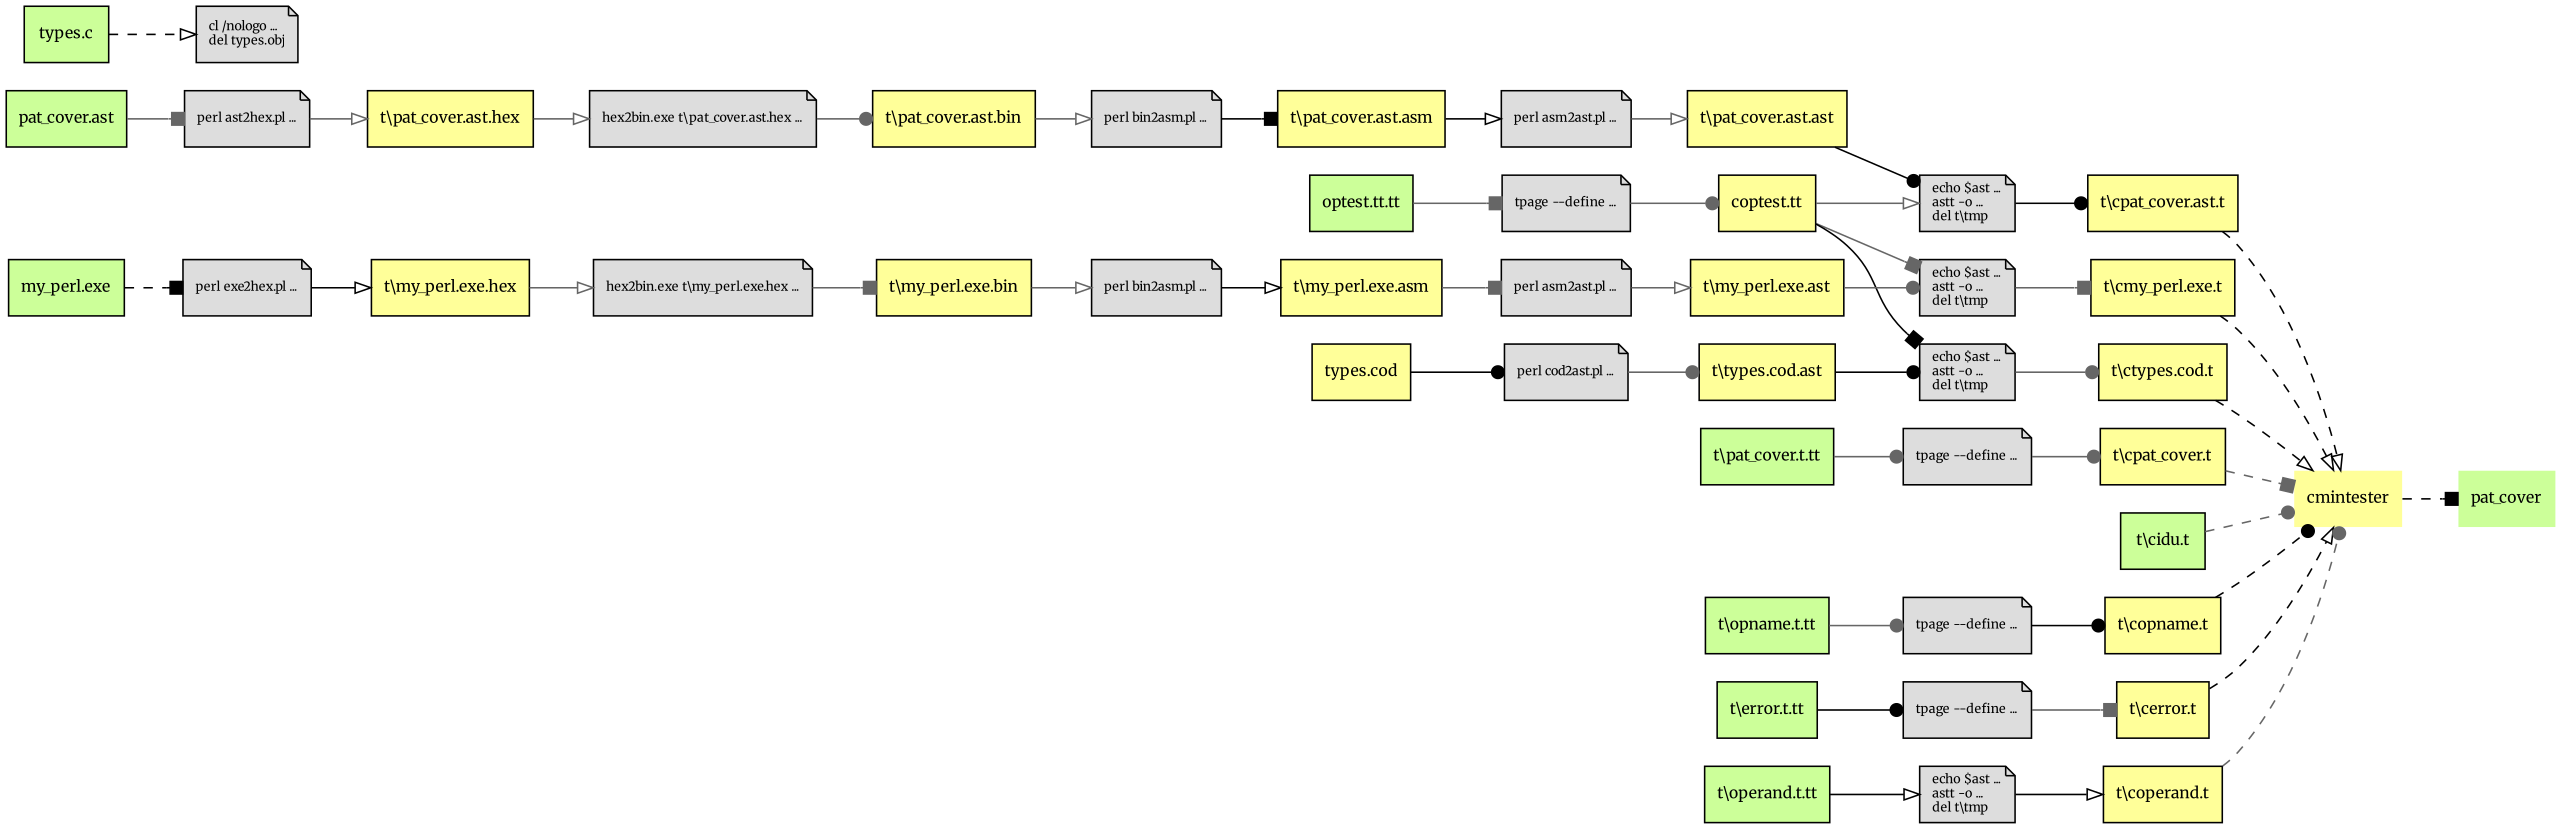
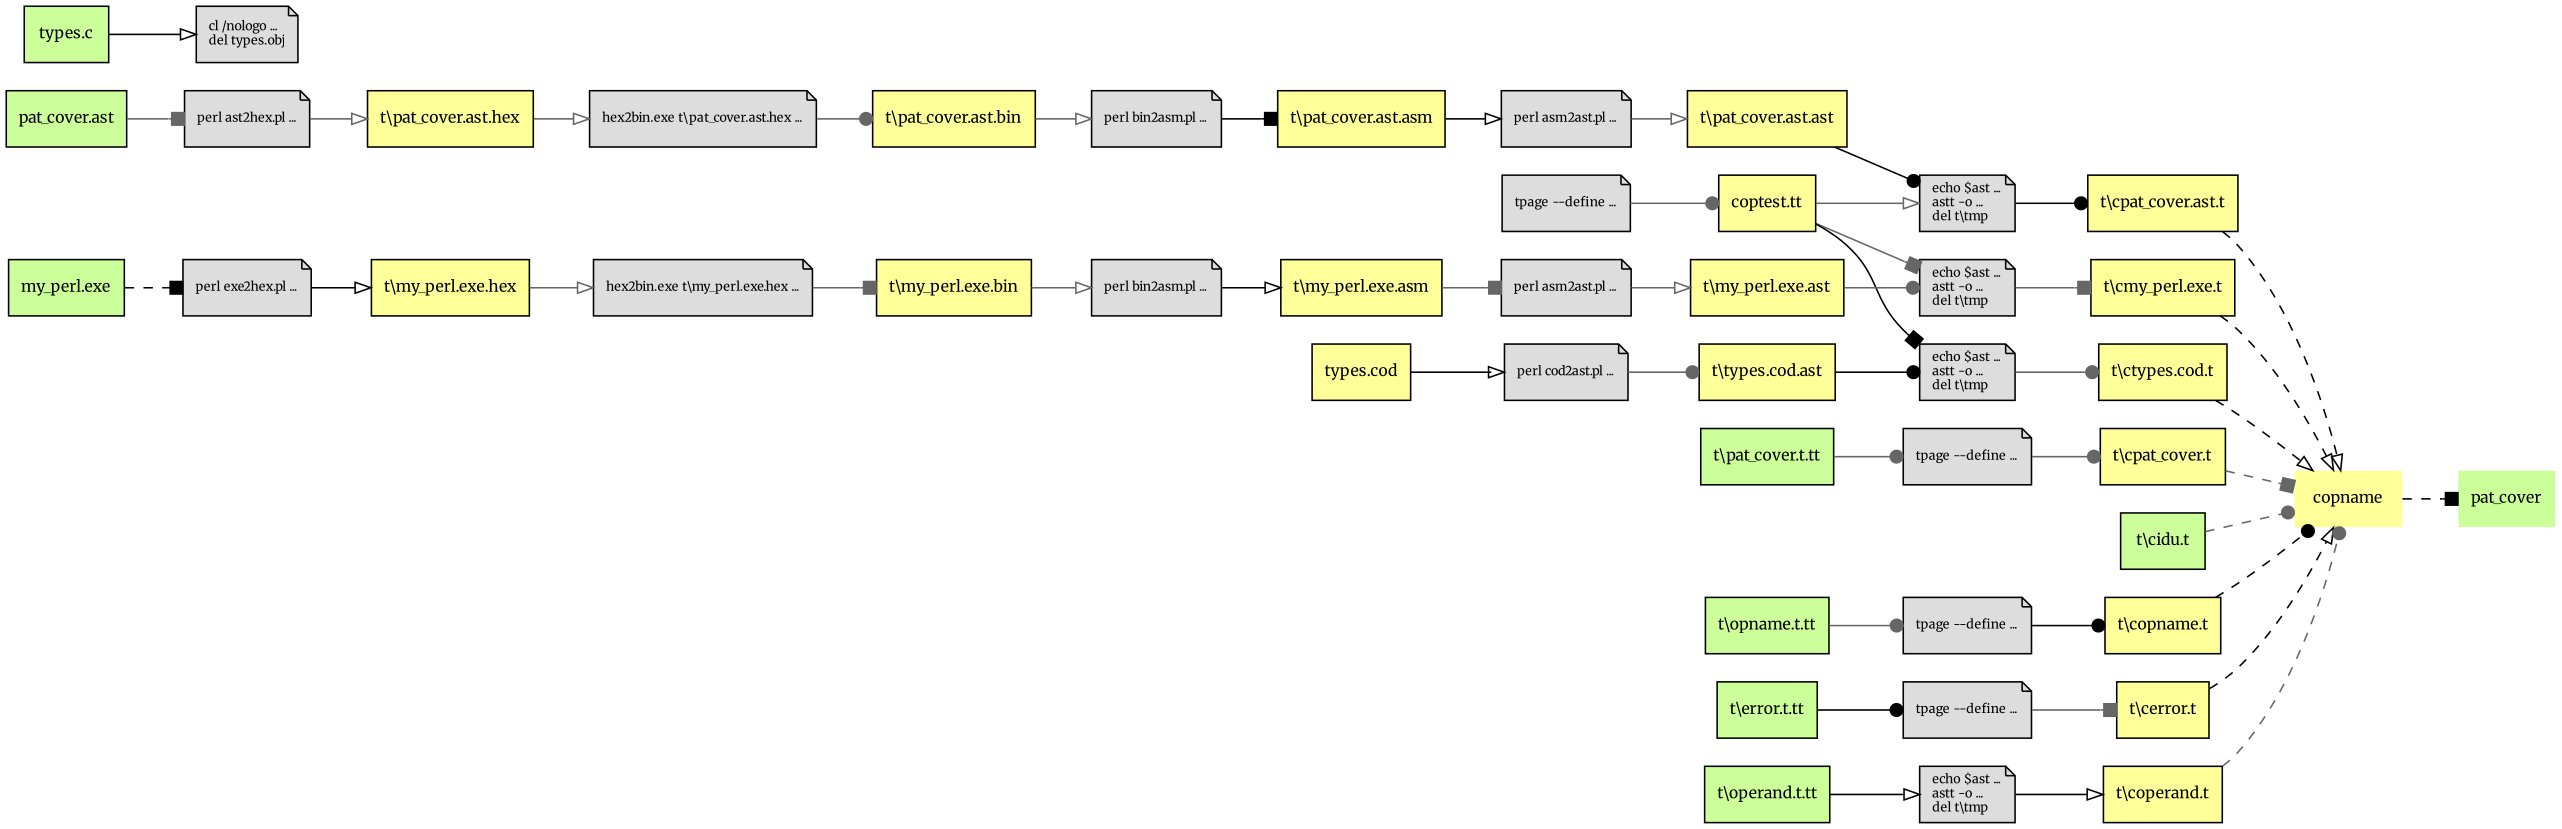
edge "types.c" -> "cl /nologo ... del types.obj": style dashed -> solid
node "optest.tt.tt": removed
edge "types.cod" -> "perl cod2ast.pl ...": arrowhead dot -> onormal
node "cmintester": label "cmintester" -> "copname"
